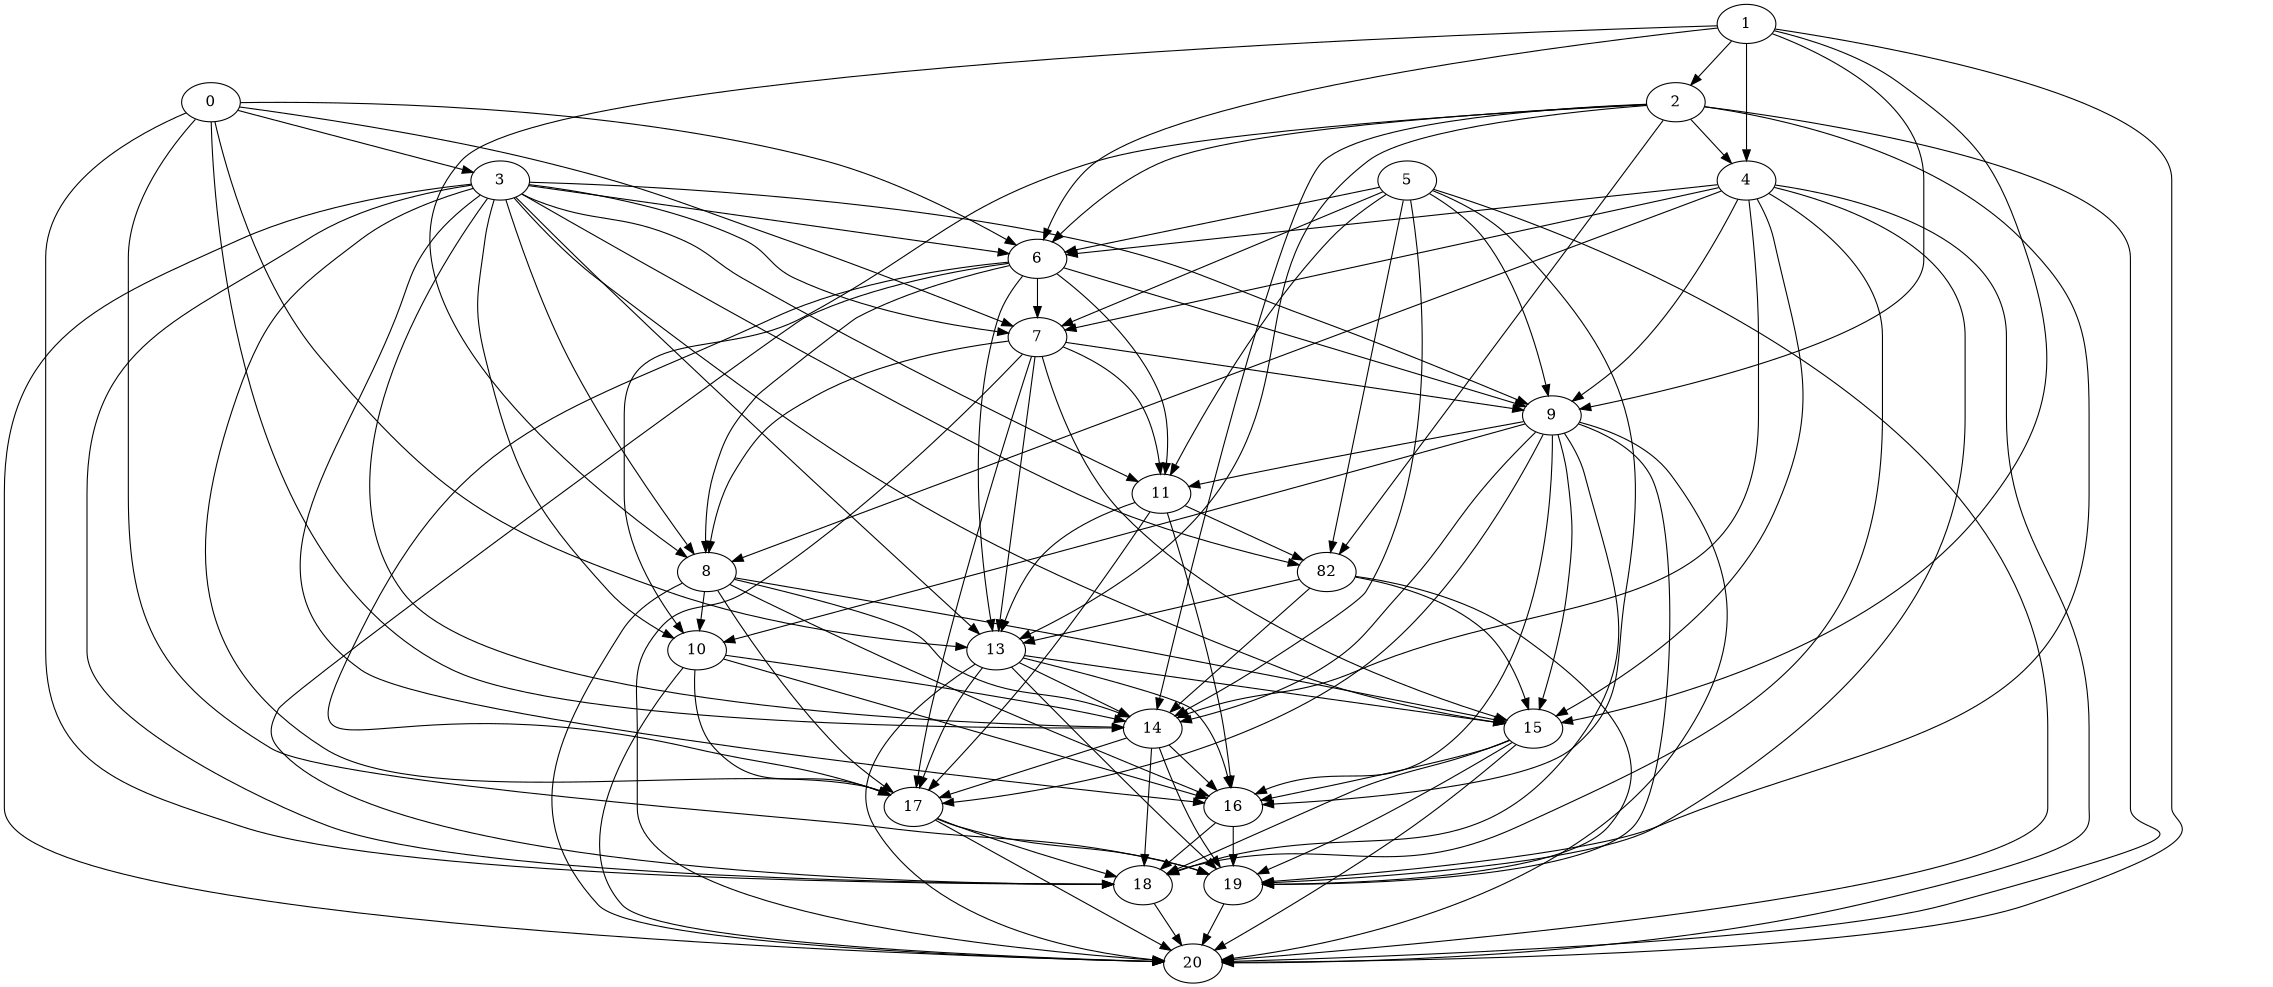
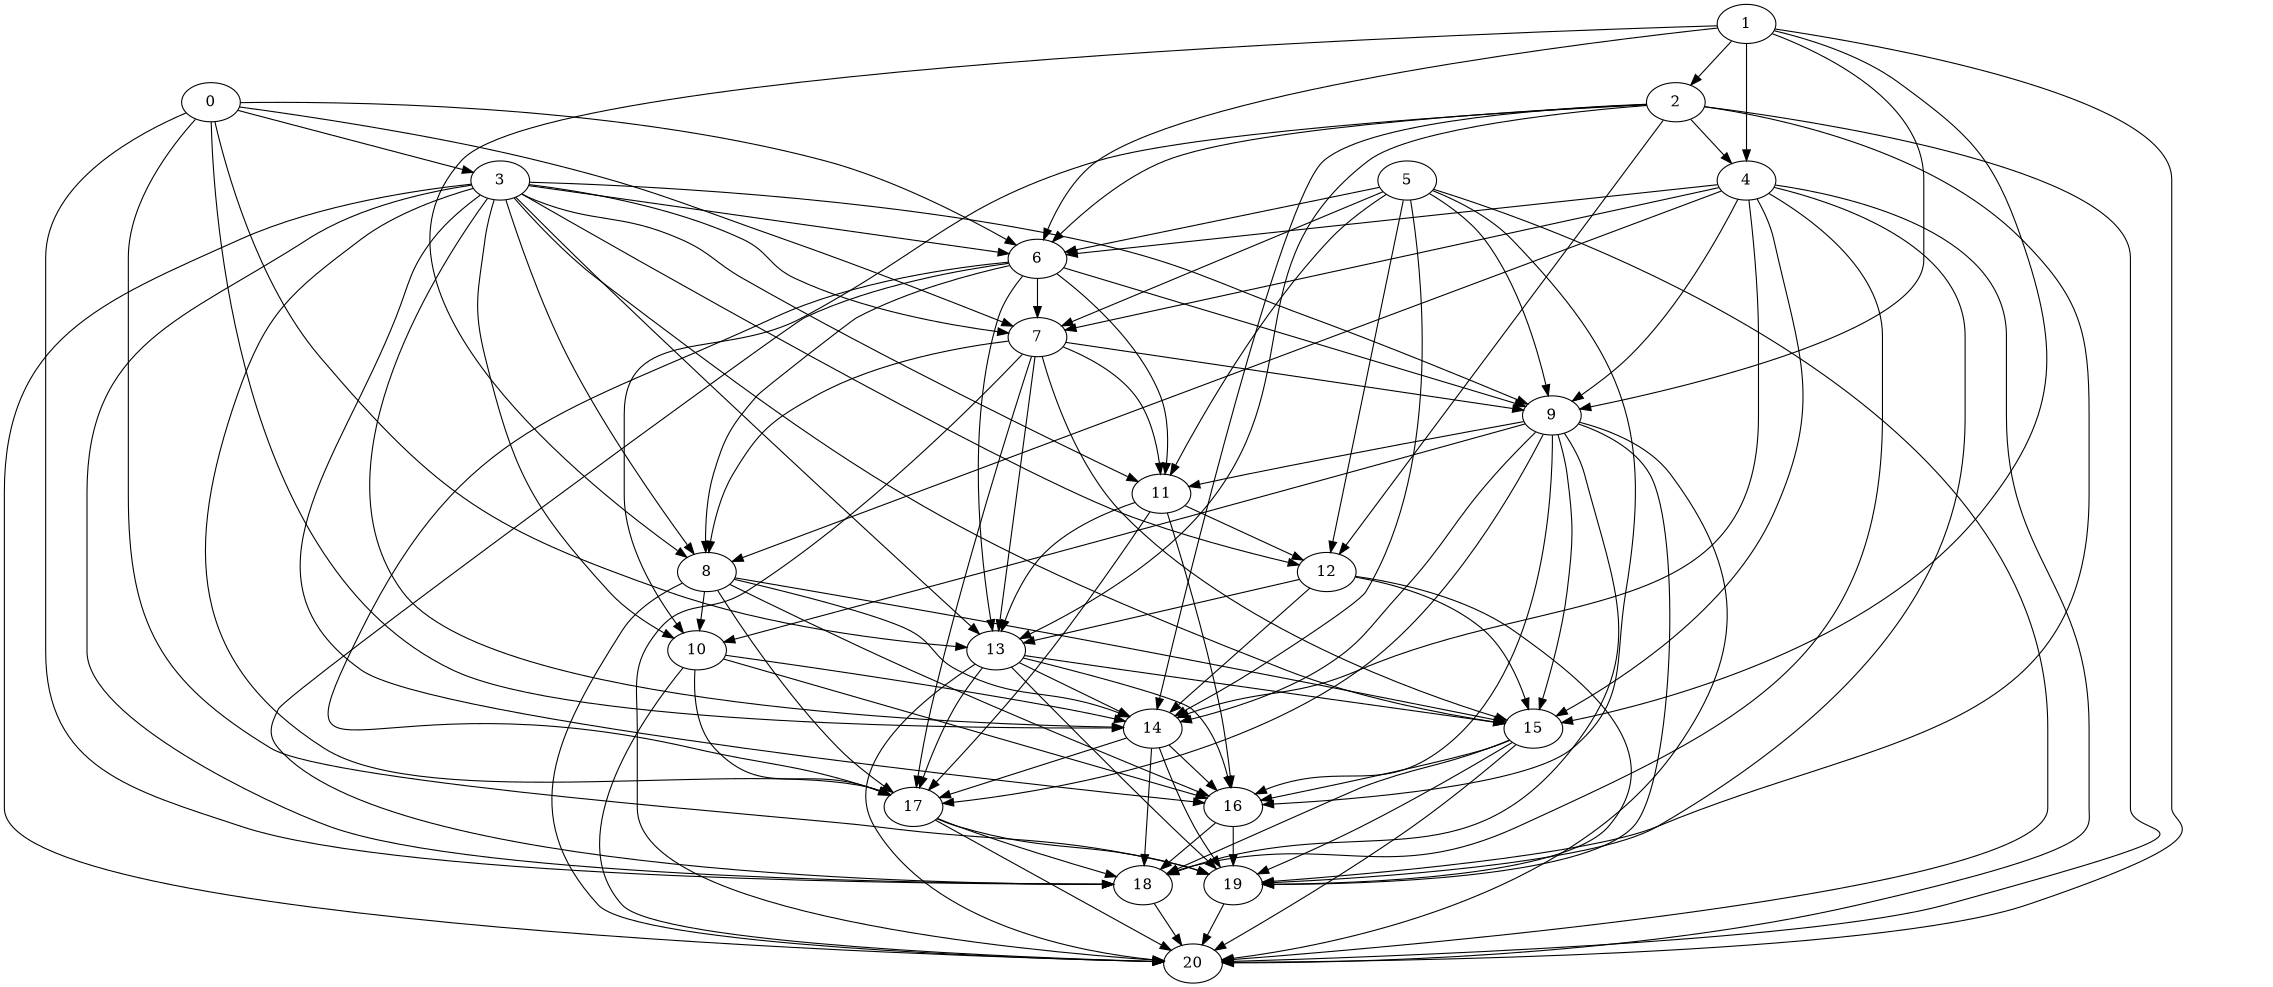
node "82": label "82" -> "12"
